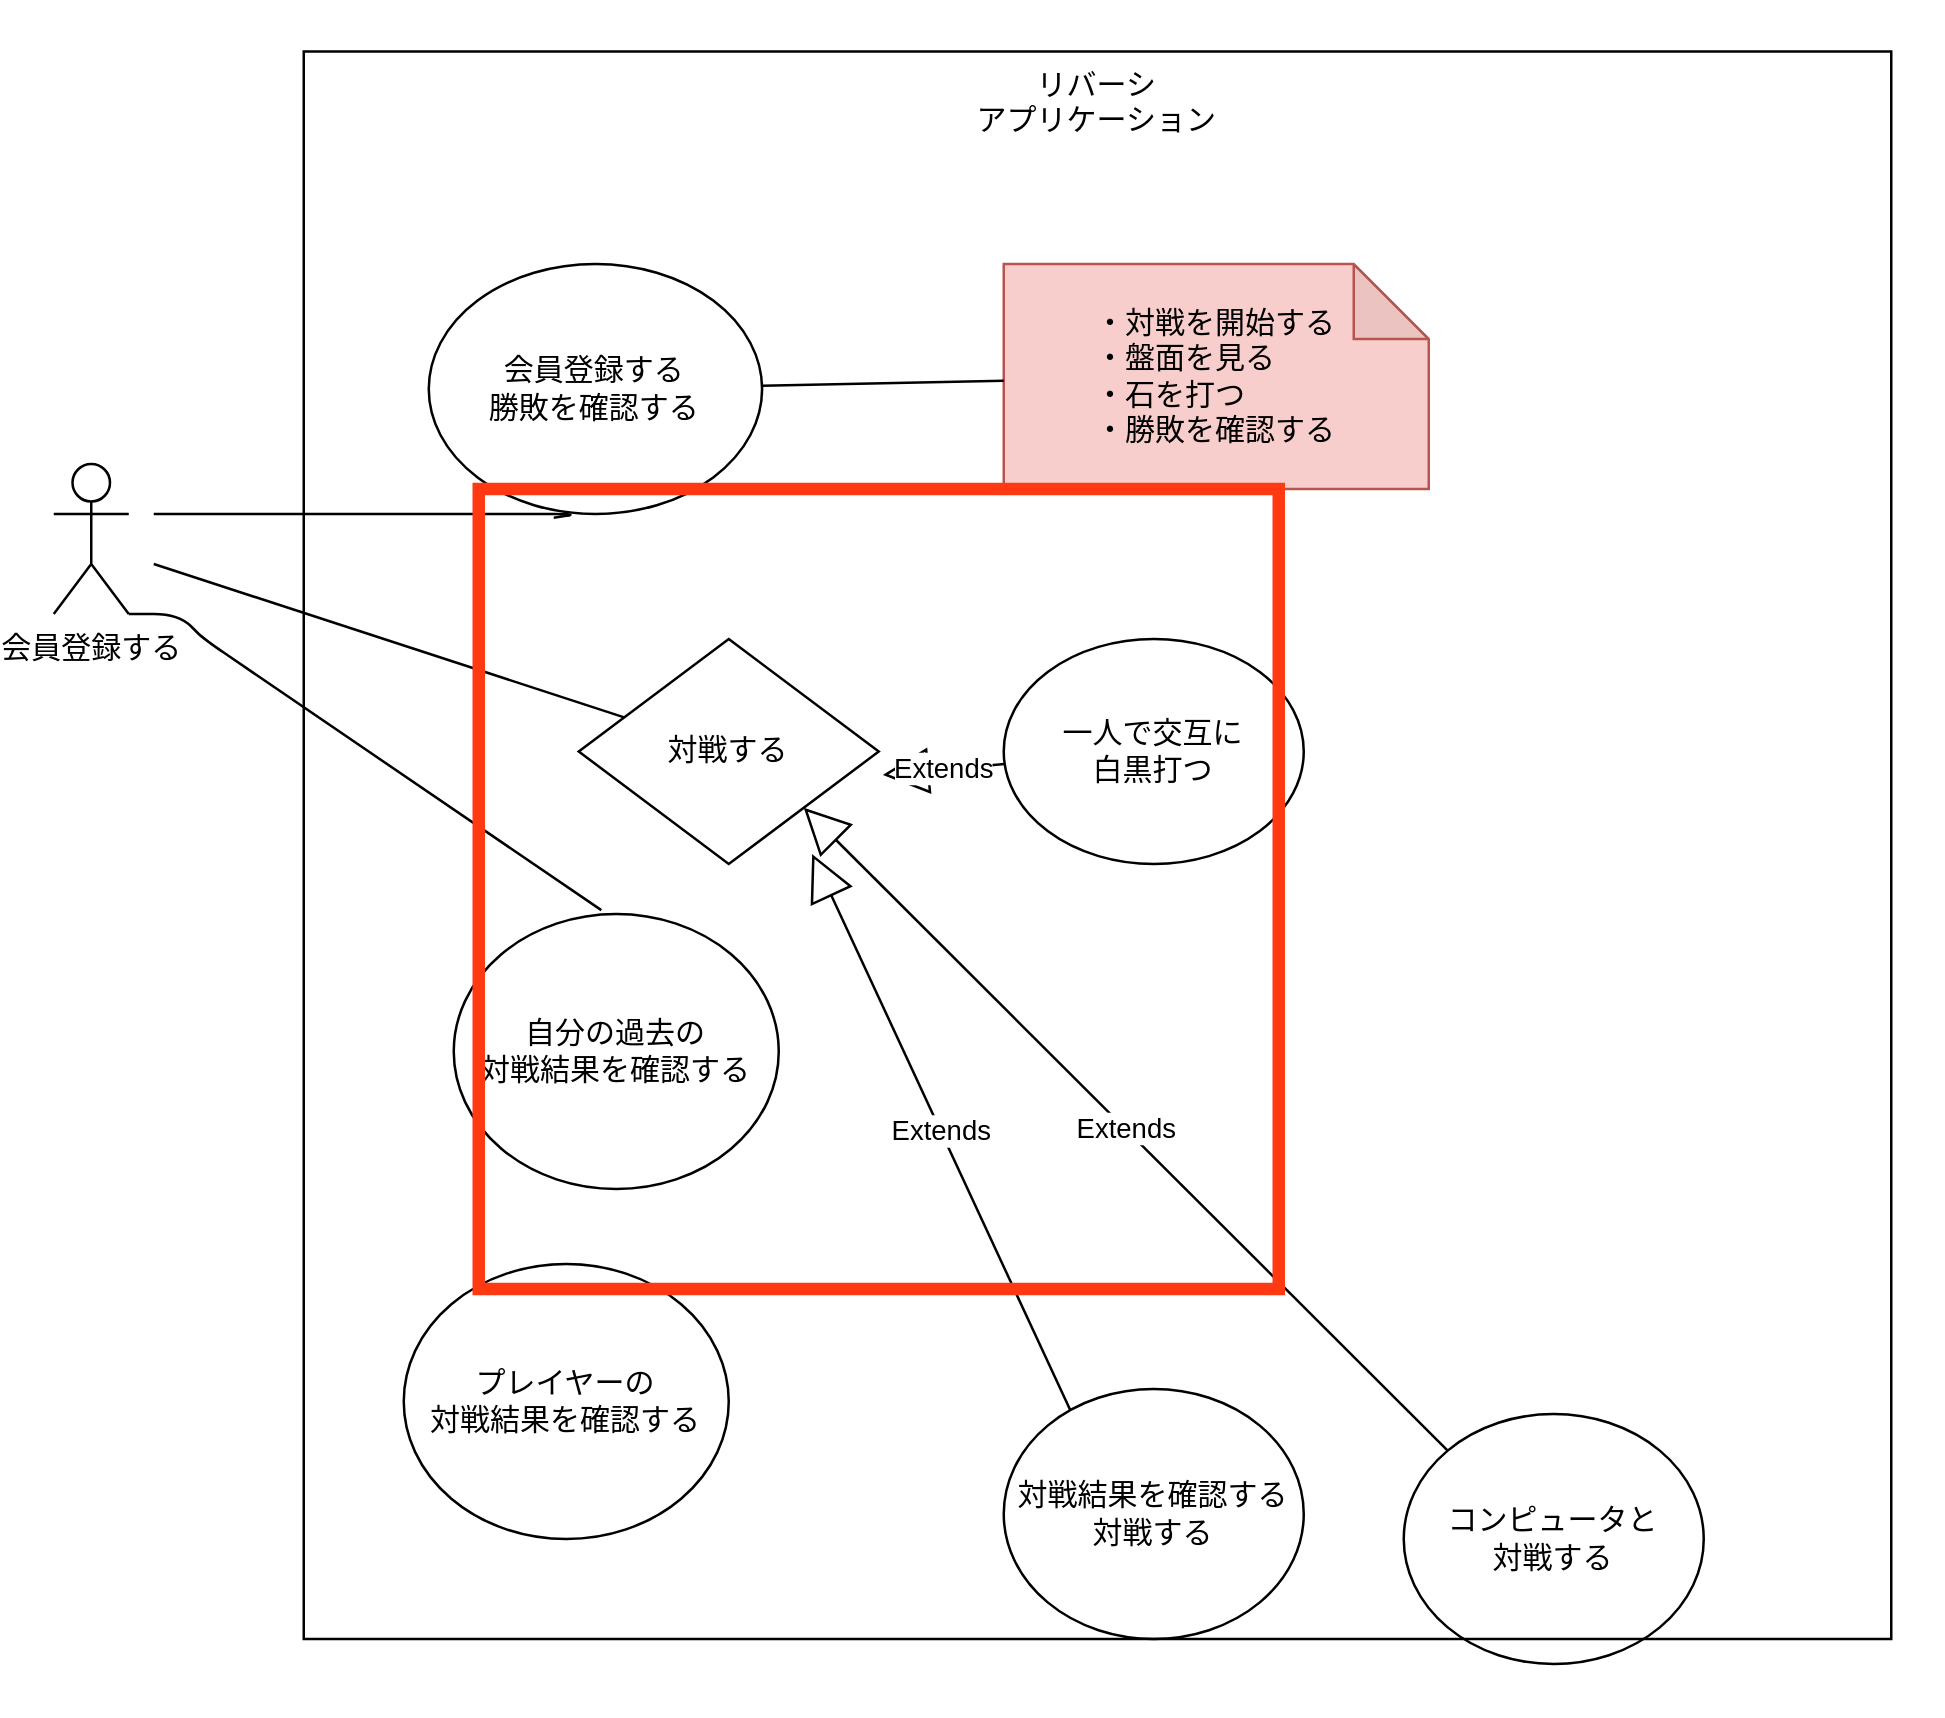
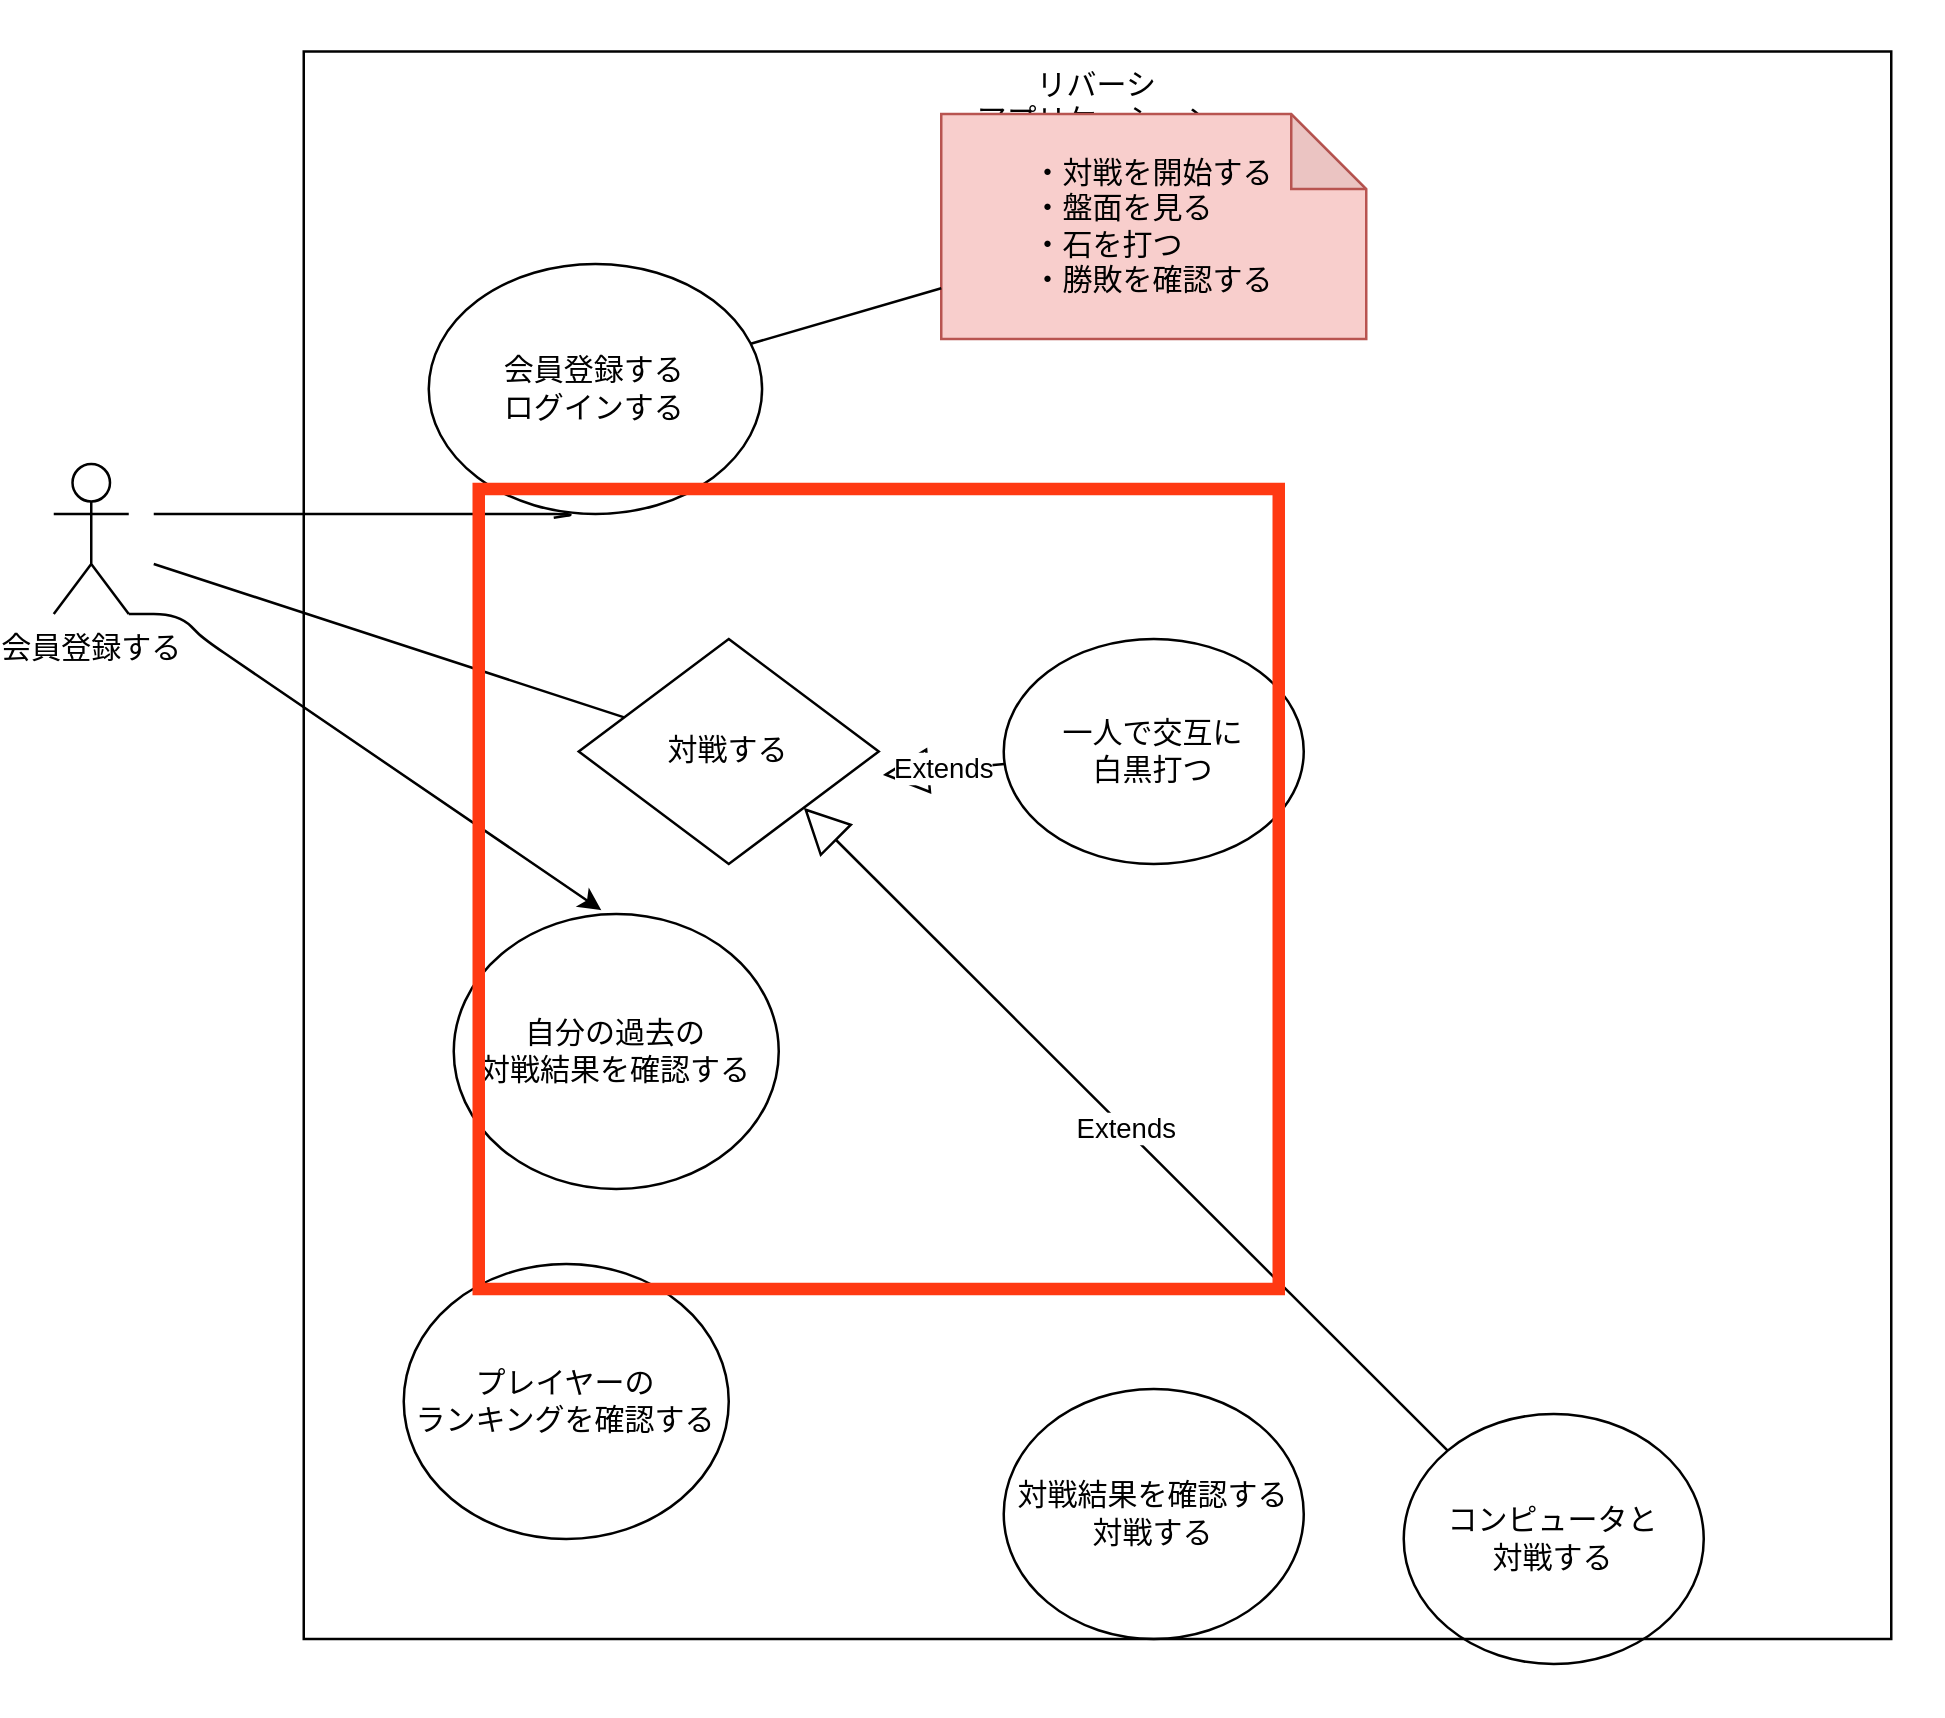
node "・対戦を開始する ・盤面を見る ・石を打つ ・勝敗を確認する": moved (1216, 376) -> (1154, 226)
node "会員登録する 勝敗を確認する": label "会員登録する 勝敗を確認する" -> "会員登録する ログインする"
edge "会員登録する" -- "自分の過去の 対戦結果を確認する": arrowhead none -> classic
edge "対戦結果を確認する 対戦する" -> "対戦する": removed, label "Extends"
node "プレイヤーの 対戦結果を確認する": label "プレイヤーの 対戦結果を確認する" -> "プレイヤーの ランキングを確認する"
